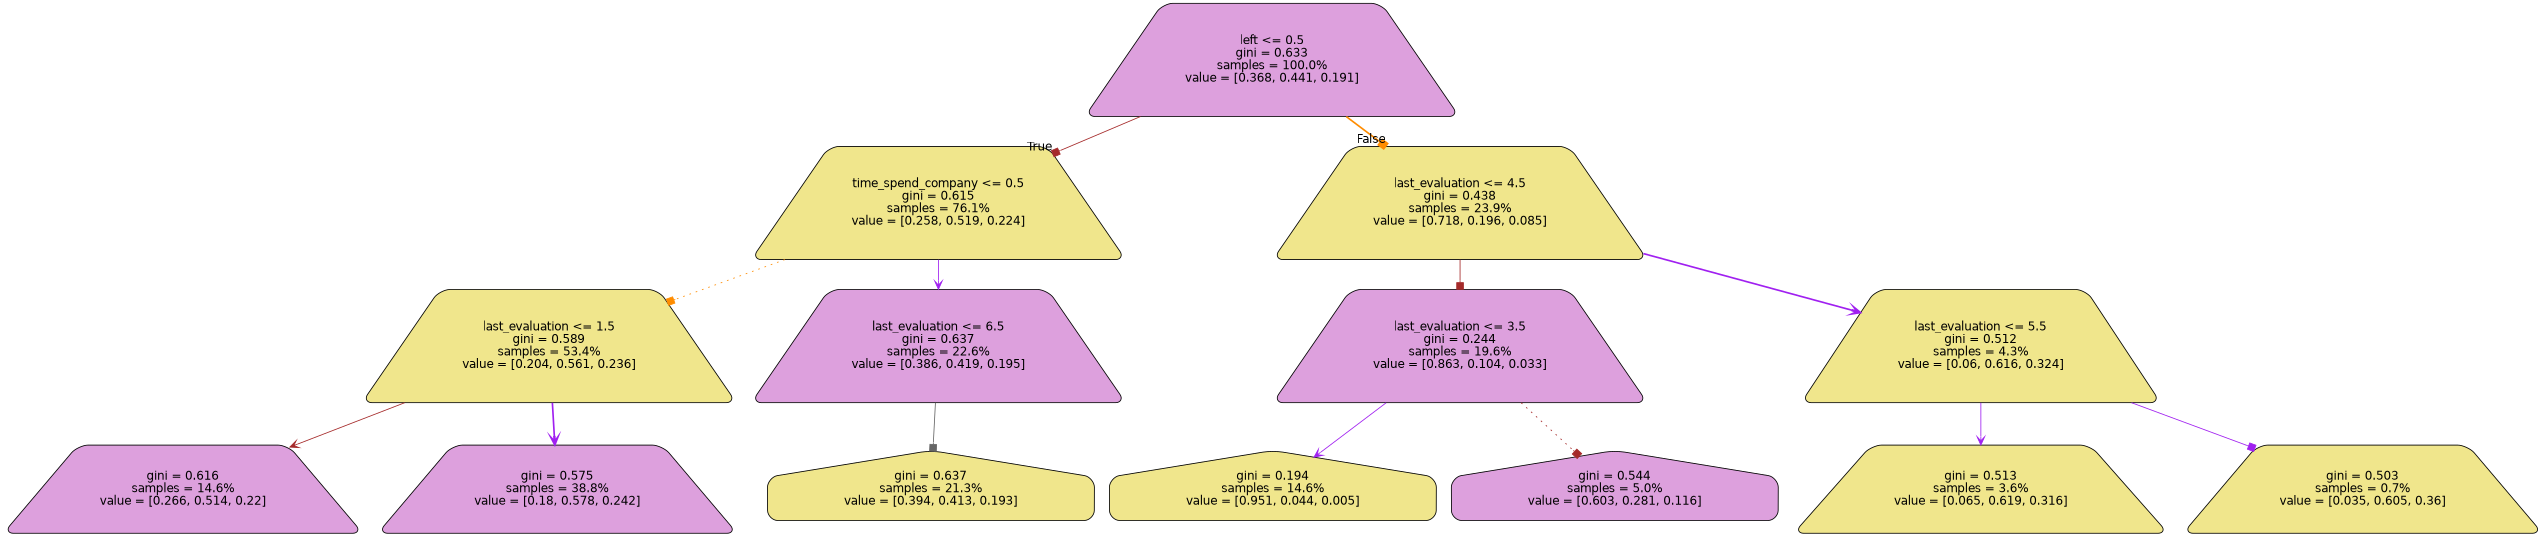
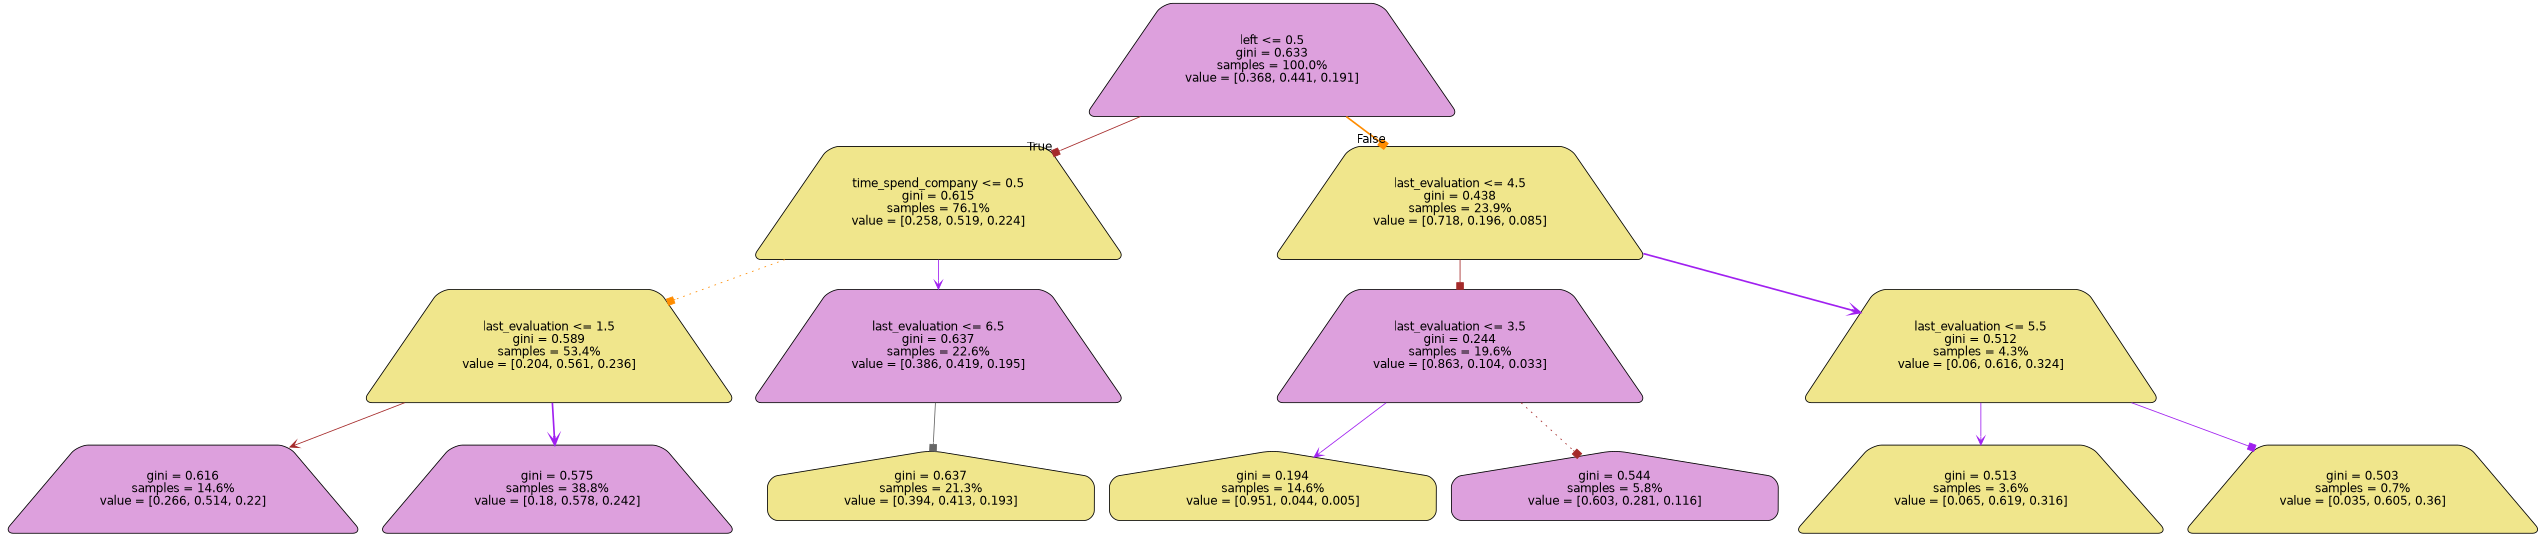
node "gini = 0.544 samples = 5.0% value = [0.603, 0.281, 0.116]": label "gini = 0.544 samples = 5.0% value = [0.603, 0.281, 0.116]" -> "gini = 0.544 samples = 5.8% value = [0.603, 0.281, 0.116]"
